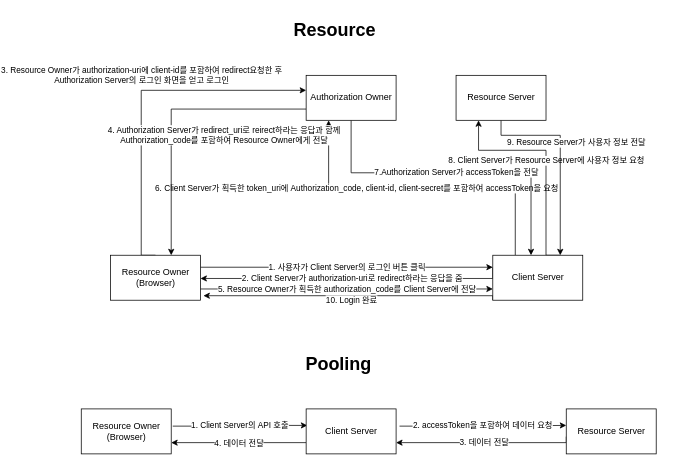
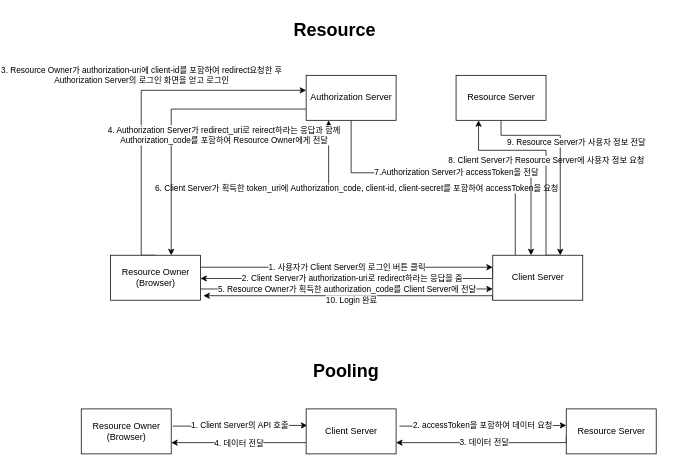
node "Authorization Owner": label "Authorization Owner" -> "Authorization Server"
node "Pooling": moved (339, 364) -> (346, 372)
